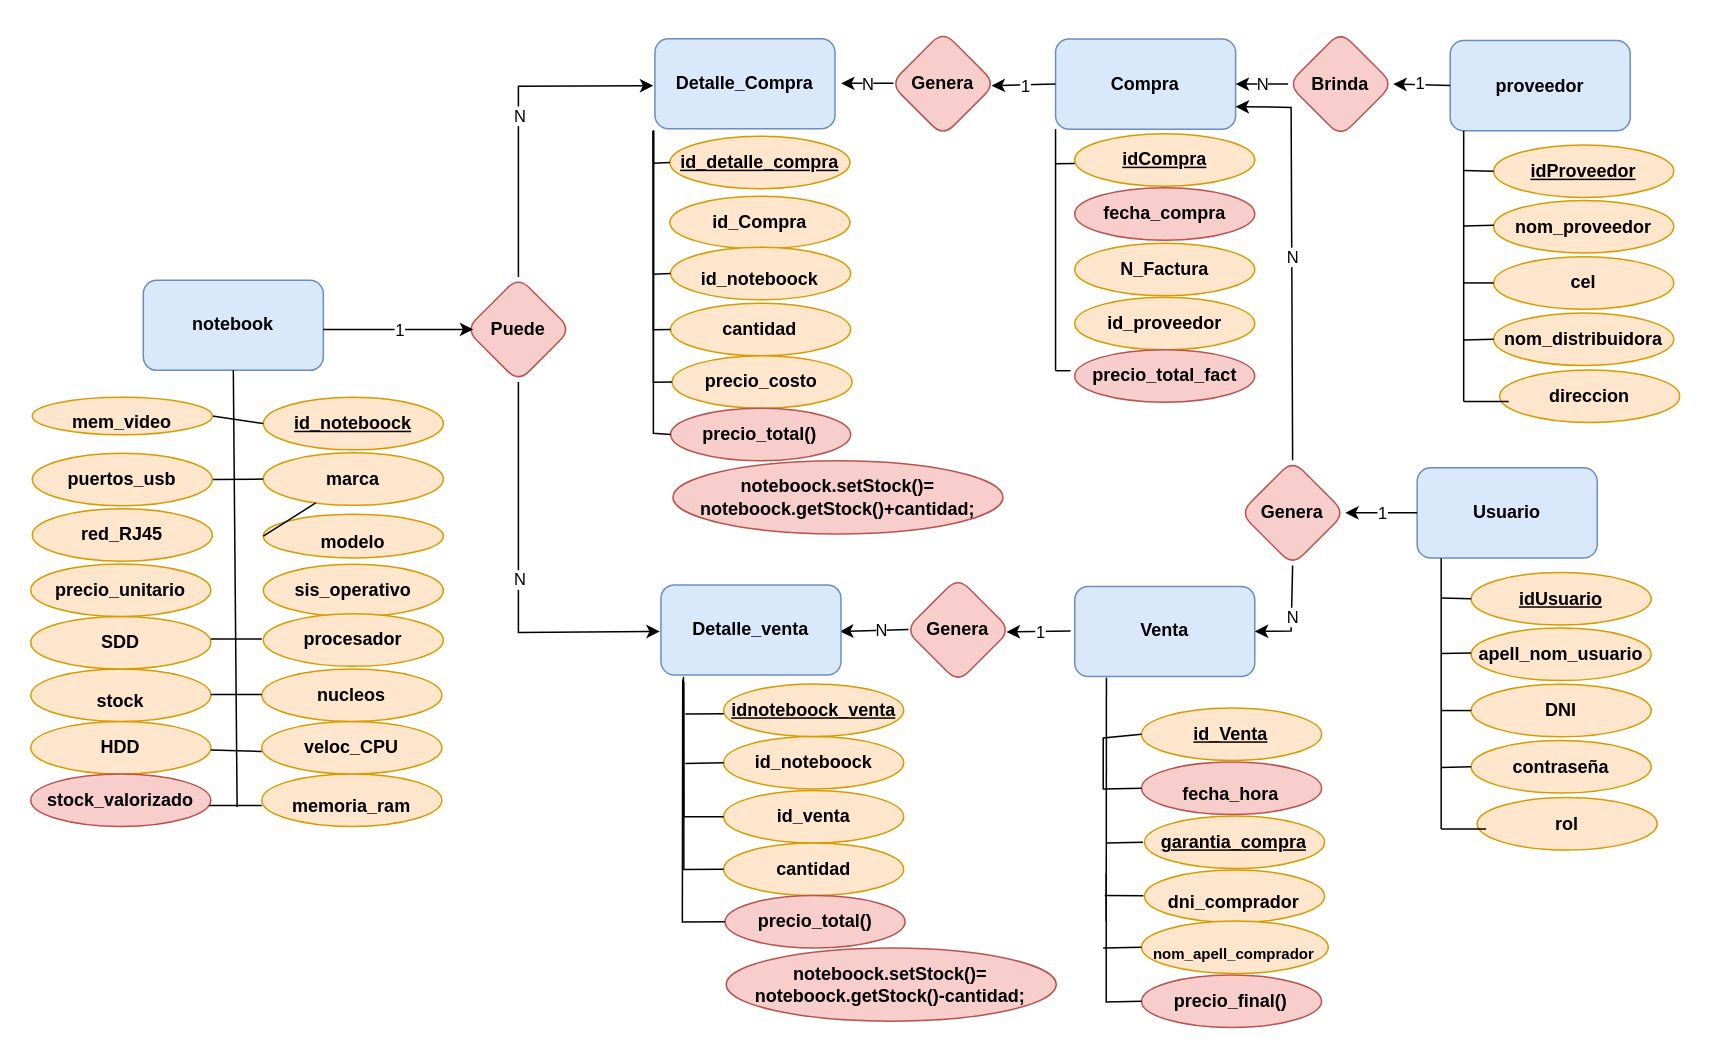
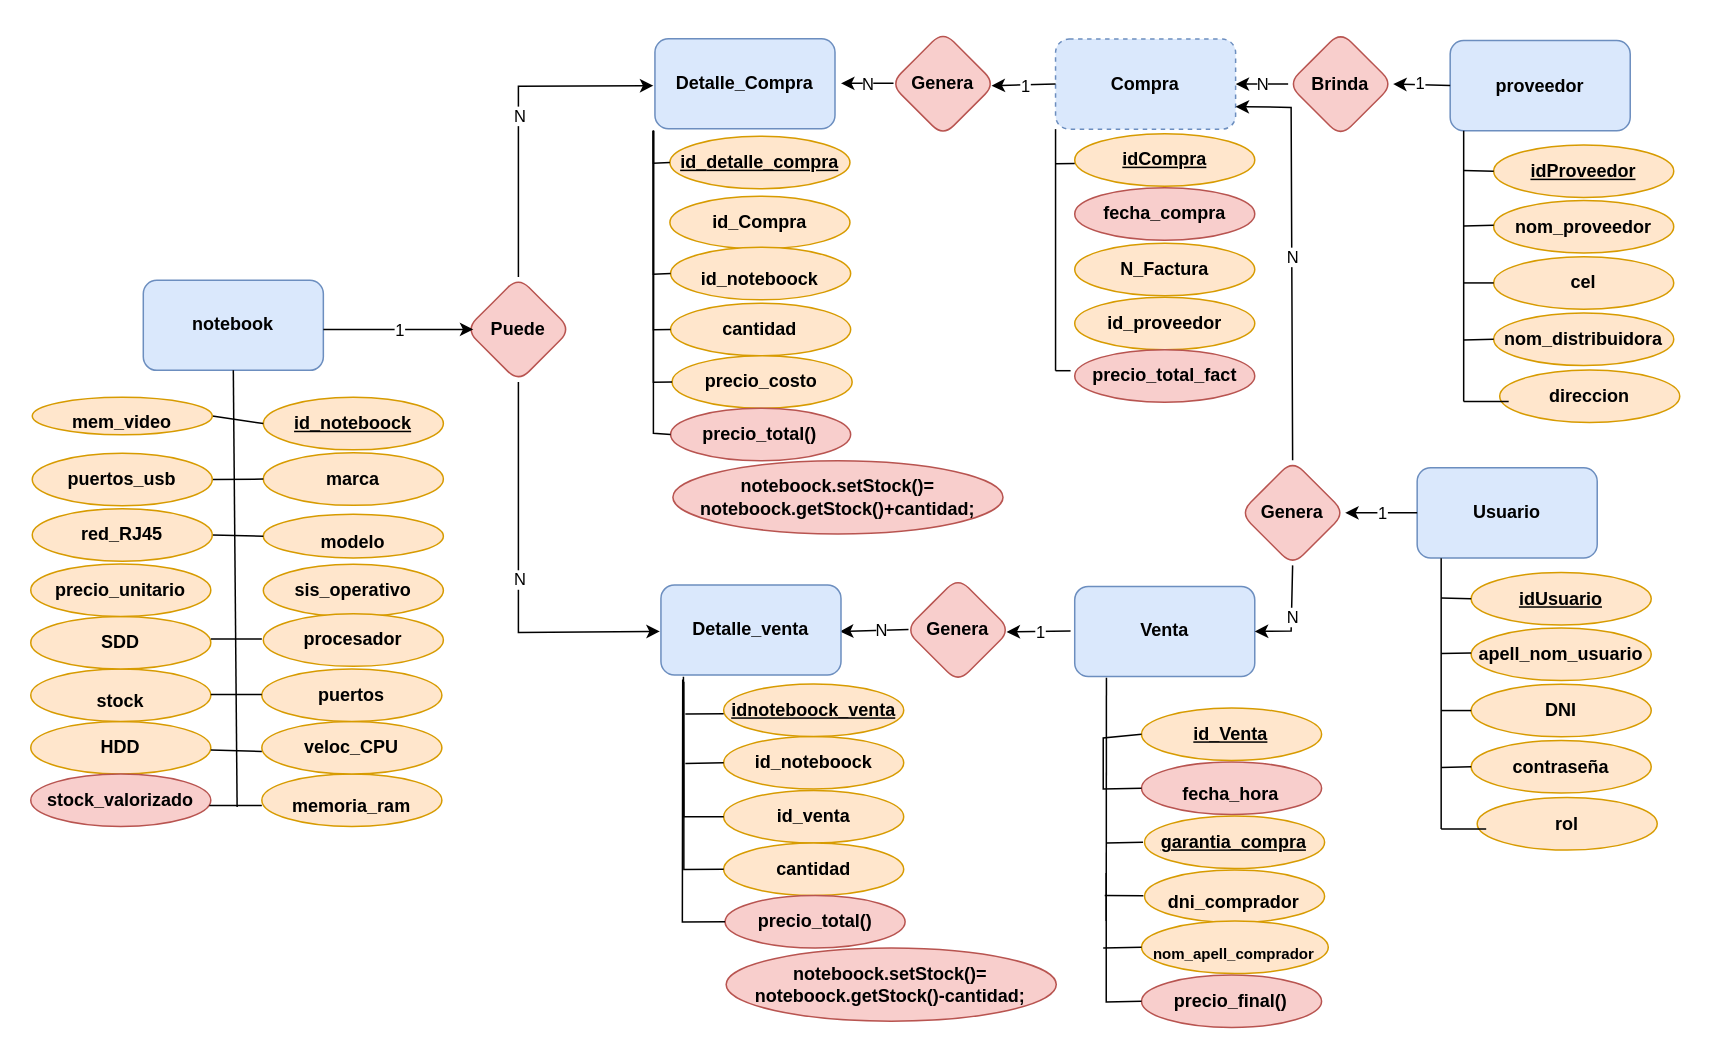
node "Compra": style solid -> dashed
edge "marca" -- "modelo": now "red_RJ45" -- "modelo"
node "nucleos": label "nucleos" -> "puertos"
